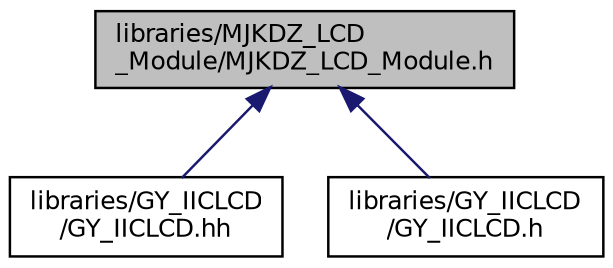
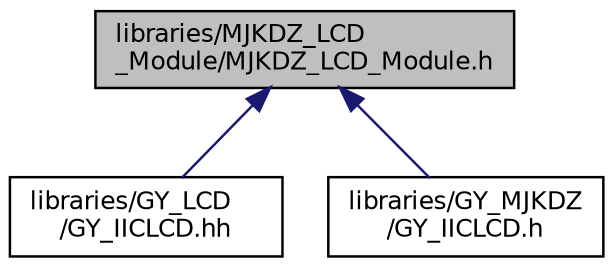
node "libraries/GY_IICLCD /GY_IICLCD.hh": label "libraries/GY_IICLCD /GY_IICLCD.hh" -> "libraries/GY_LCD /GY_IICLCD.hh"
node "libraries/GY_IICLCD /GY_IICLCD.h": label "libraries/GY_IICLCD /GY_IICLCD.h" -> "libraries/GY_MJKDZ /GY_IICLCD.h"
